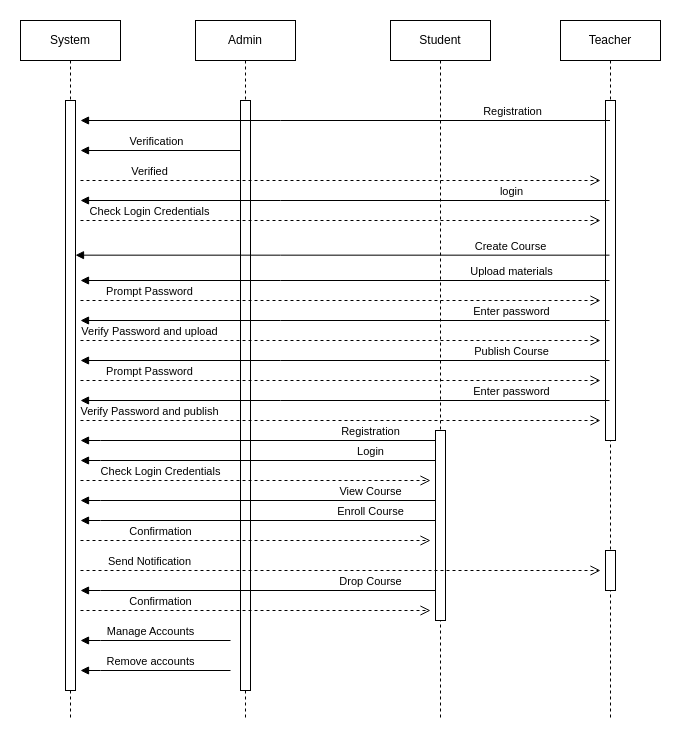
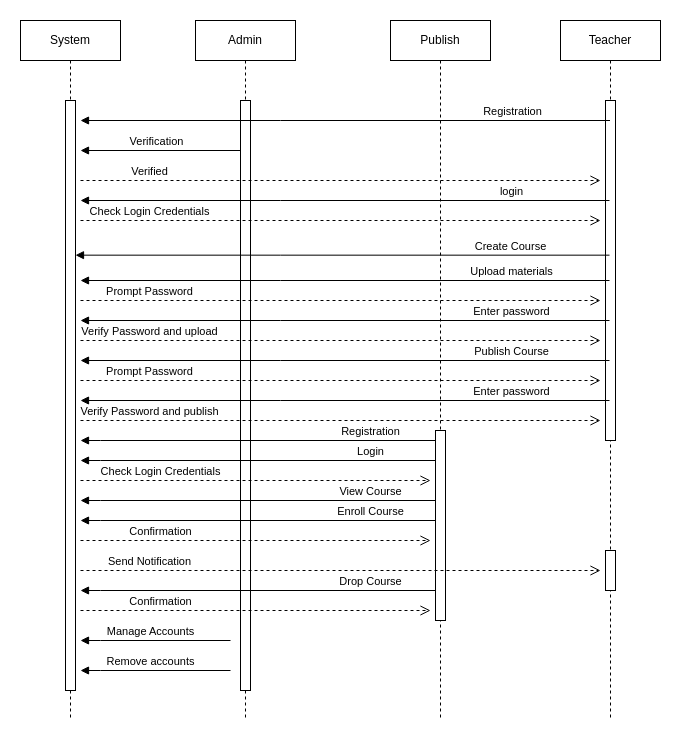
node "Student": label "Student" -> "Publish"
